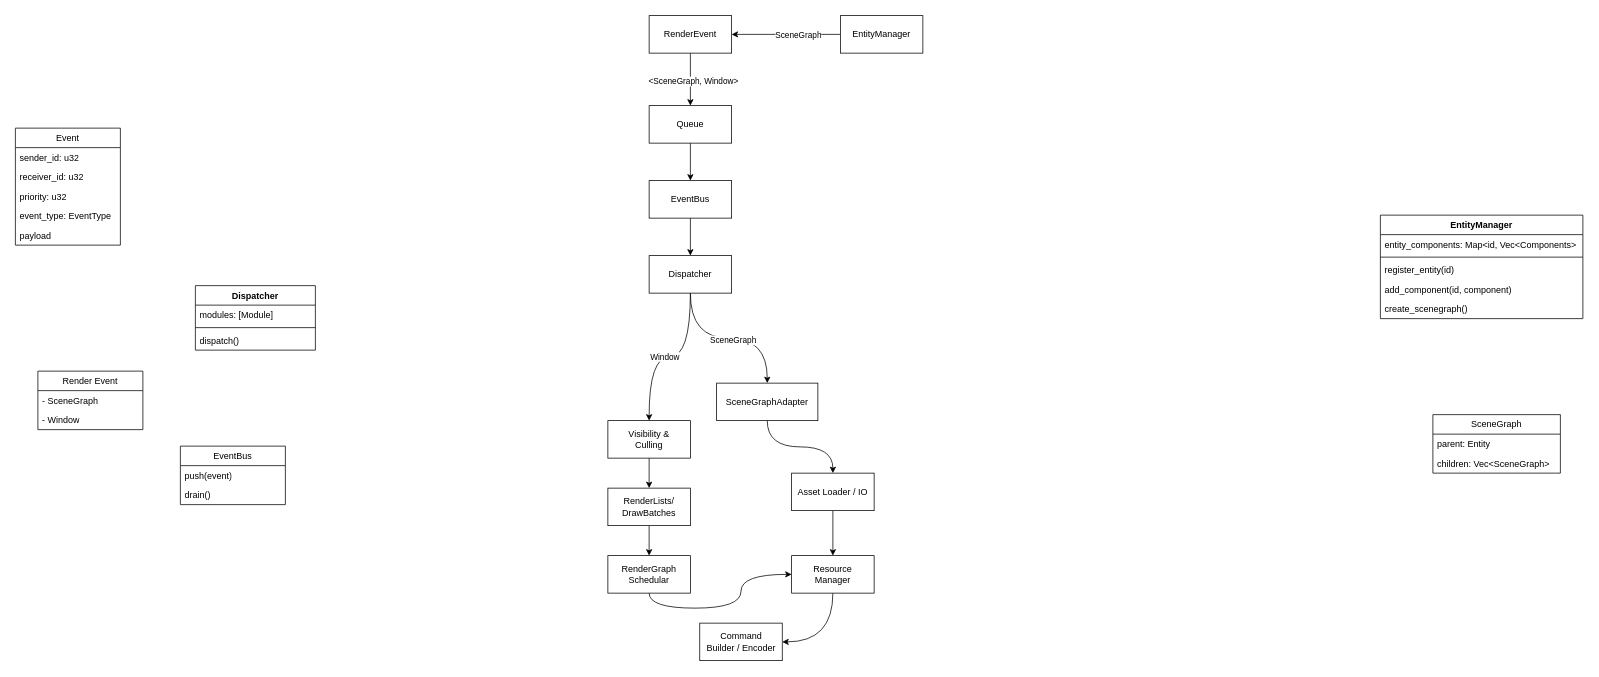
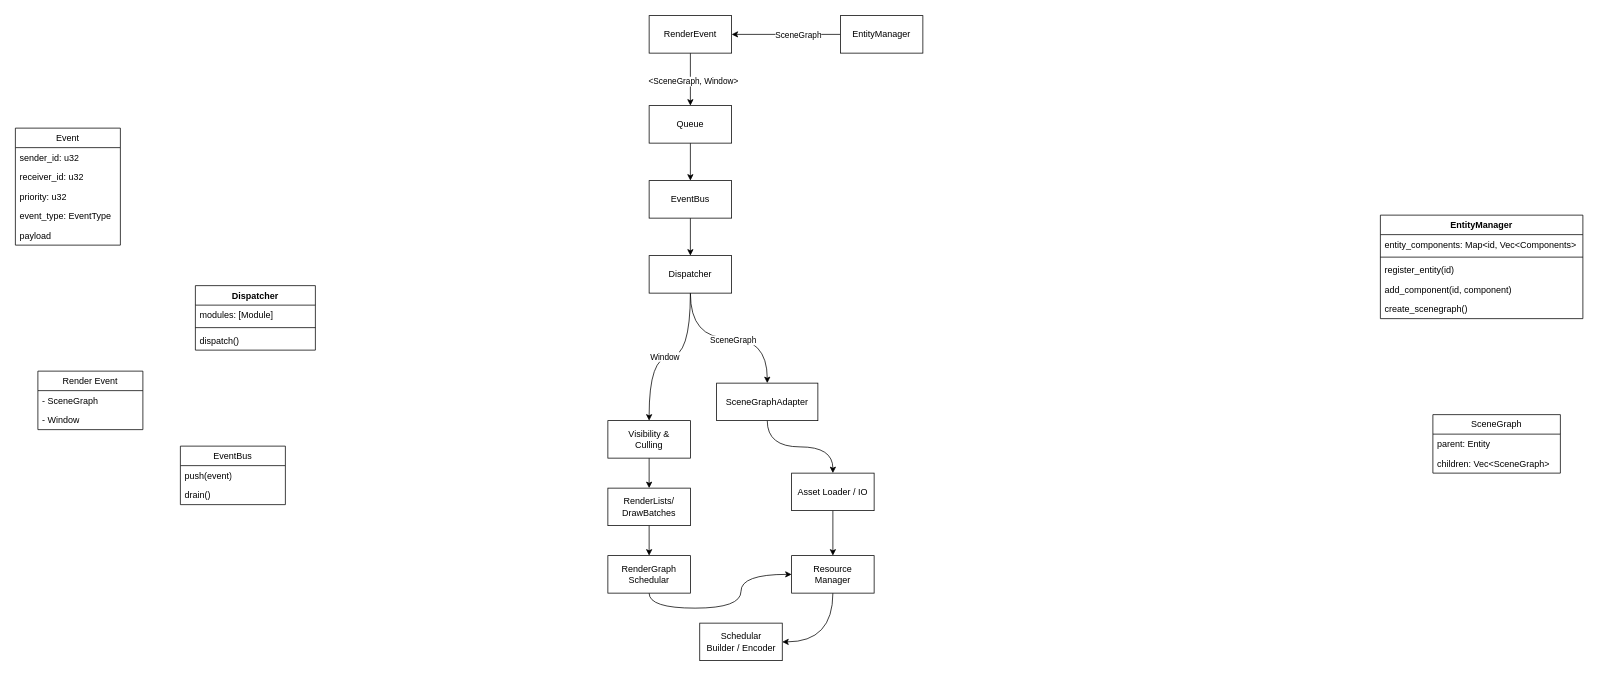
node "Command Builder / Encoder": label "Command Builder / Encoder" -> "Schedular Builder / Encoder"
